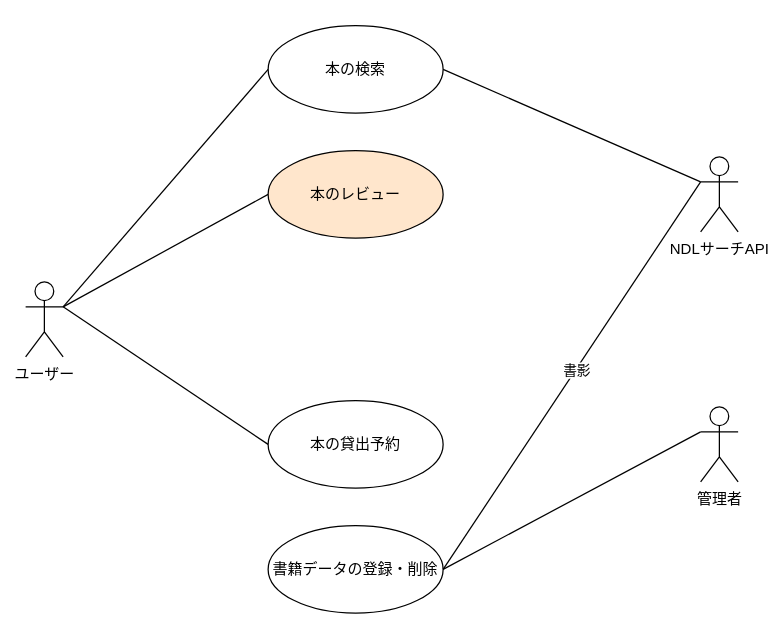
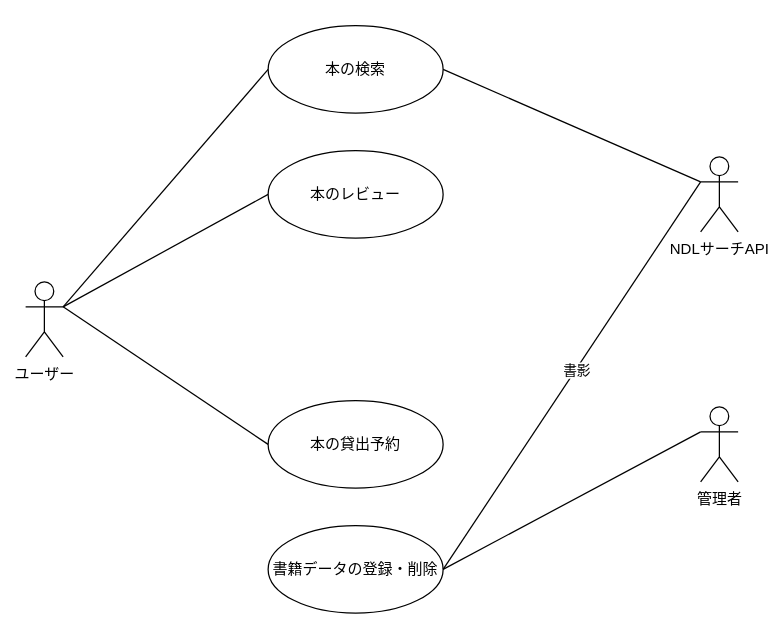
node "本のレビュー": fillcolor #ffe6cc -> #ffffff
